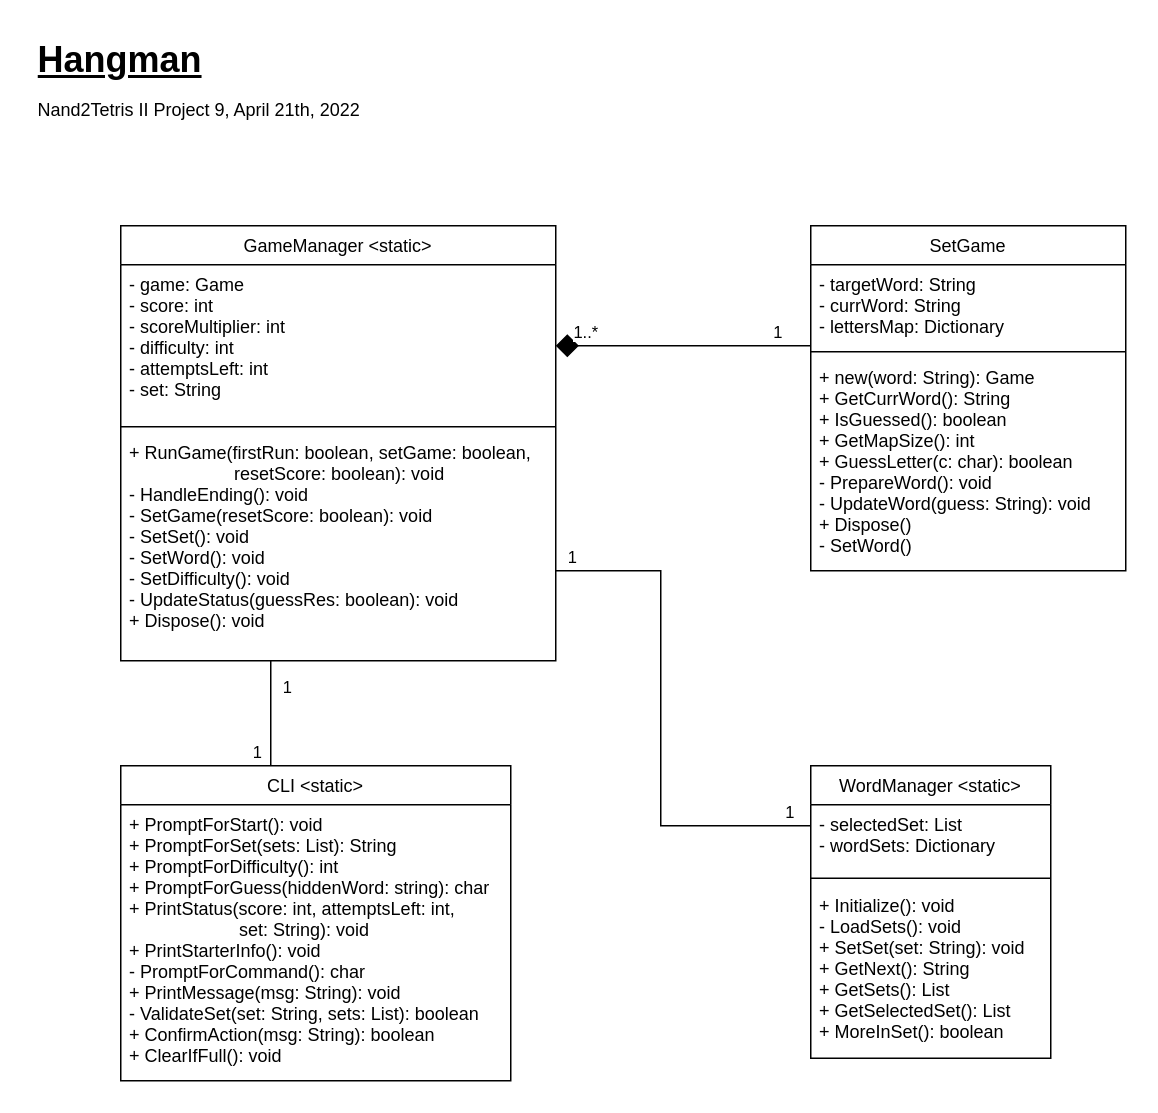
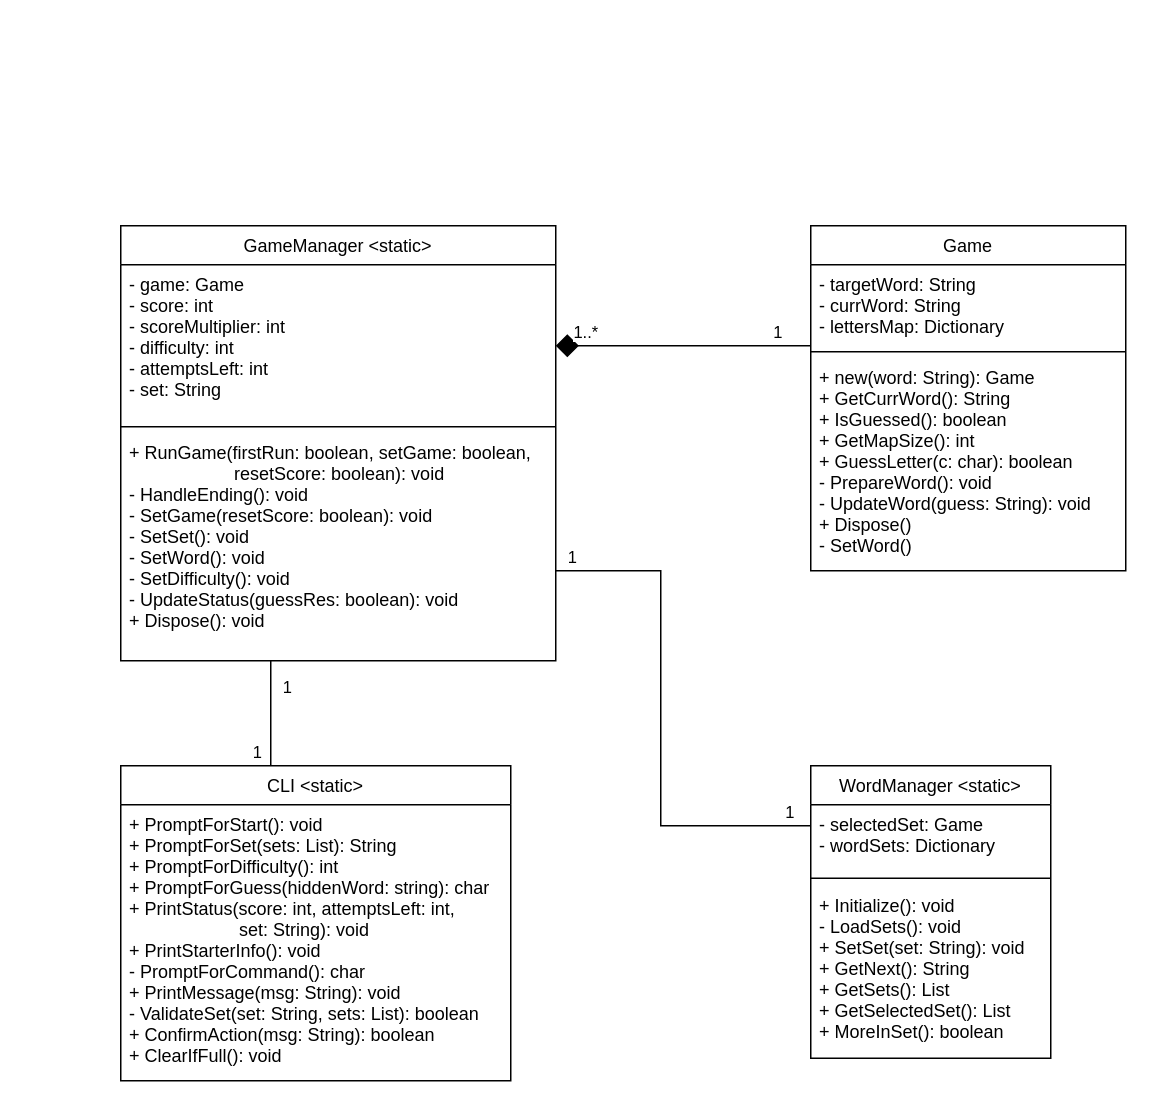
node "Hangman Nand2Tetris II Project 9, April 21th, 2022": removed
node "SetGame": label "SetGame" -> "Game"
node "- selectedSet: List - wordSets: Dictionary": label "- selectedSet: List - wordSets: Dictionary" -> "- selectedSet: Game - wordSets: Dictionary"
